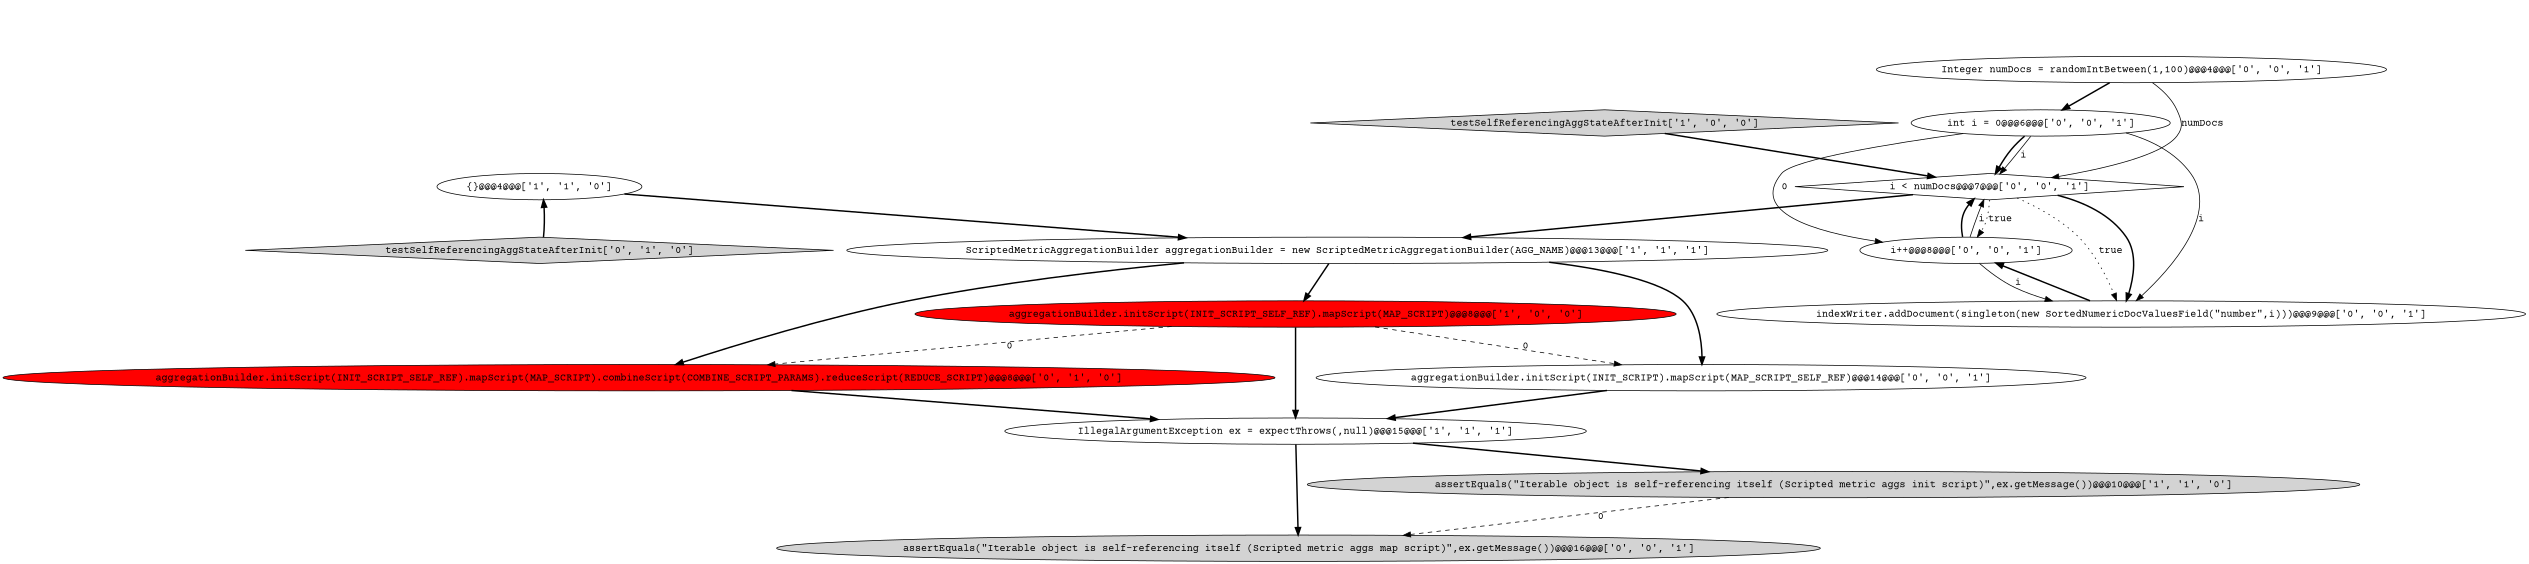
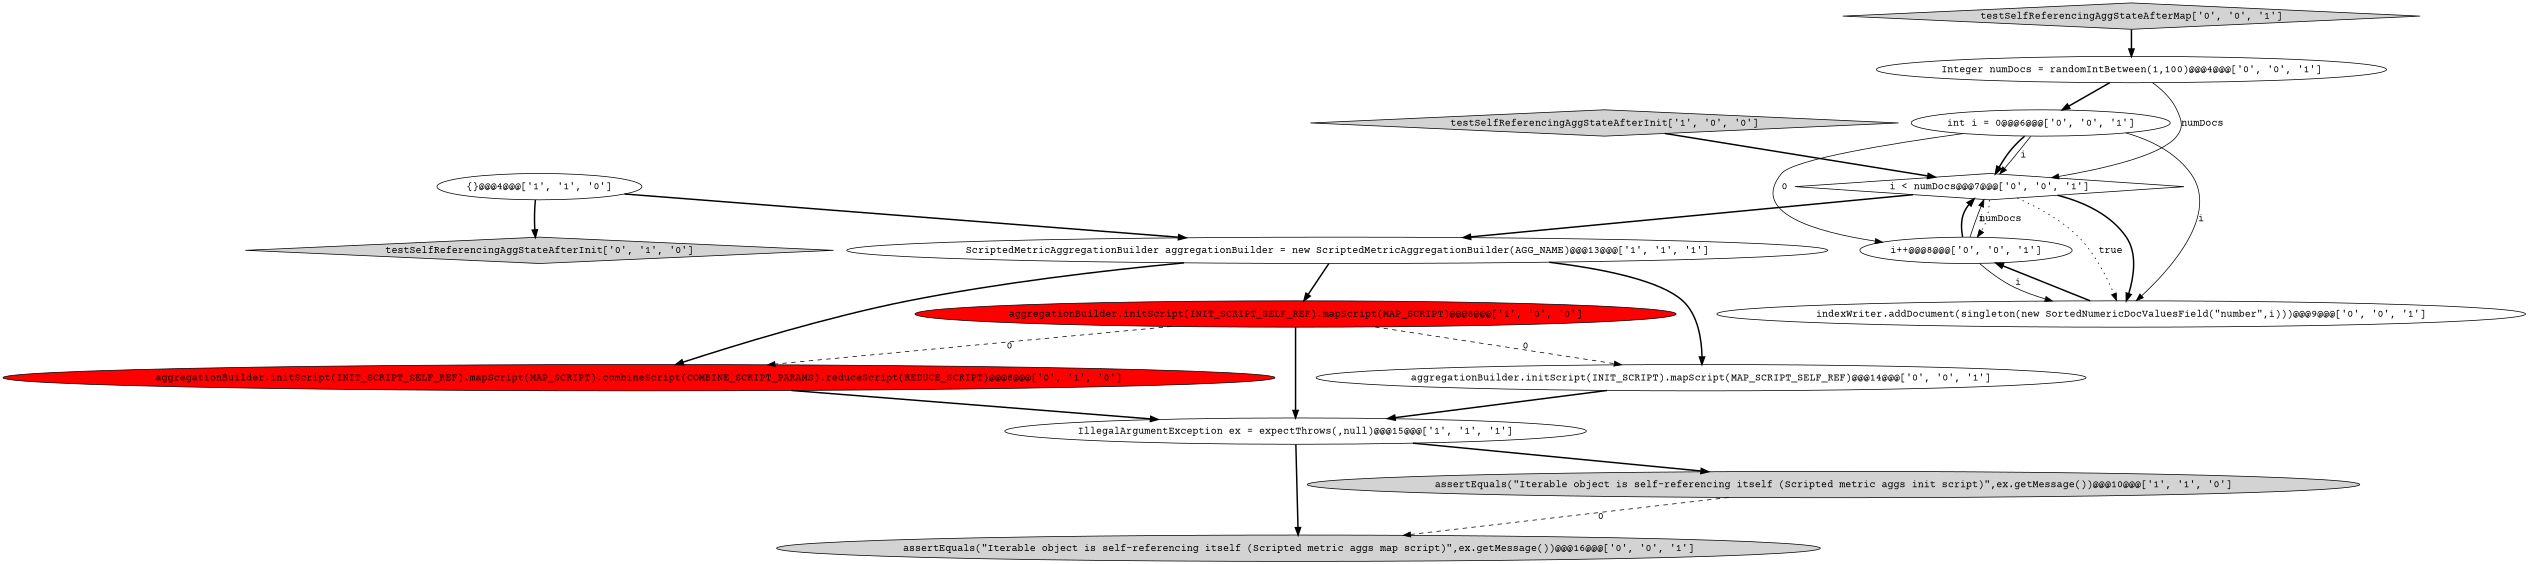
node "testSelfReferencingAggStateAfterMap['0', '0', '1']": added
edge "i < numDocs@@@7@@@['0', '0', '1']" -> "i++@@@8@@@['0', '0', '1']": label "true" -> "numDocs"
edge "testSelfReferencingAggStateAfterInit['0', '1', '0']" -> "{}@@@4@@@['1', '1', '0']": reversed
